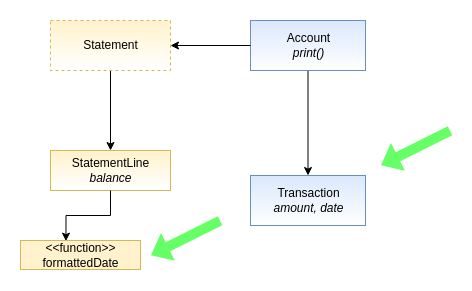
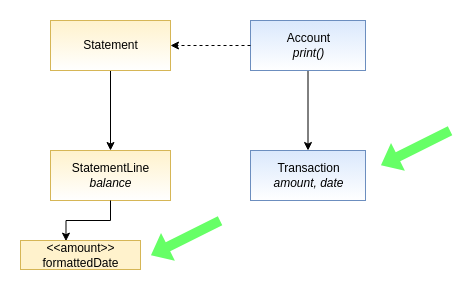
node "Statement": style dashed -> solid
edge "Account print()" -> "Statement": style solid -> dashed
node "StatementLine balance": size 120x40 -> 120x50
node "Transaction amount, date": moved (308, 201) -> (308, 176)
node "<<function>> formattedDate": label "<<function>> formattedDate" -> "<<amount>> formattedDate"
